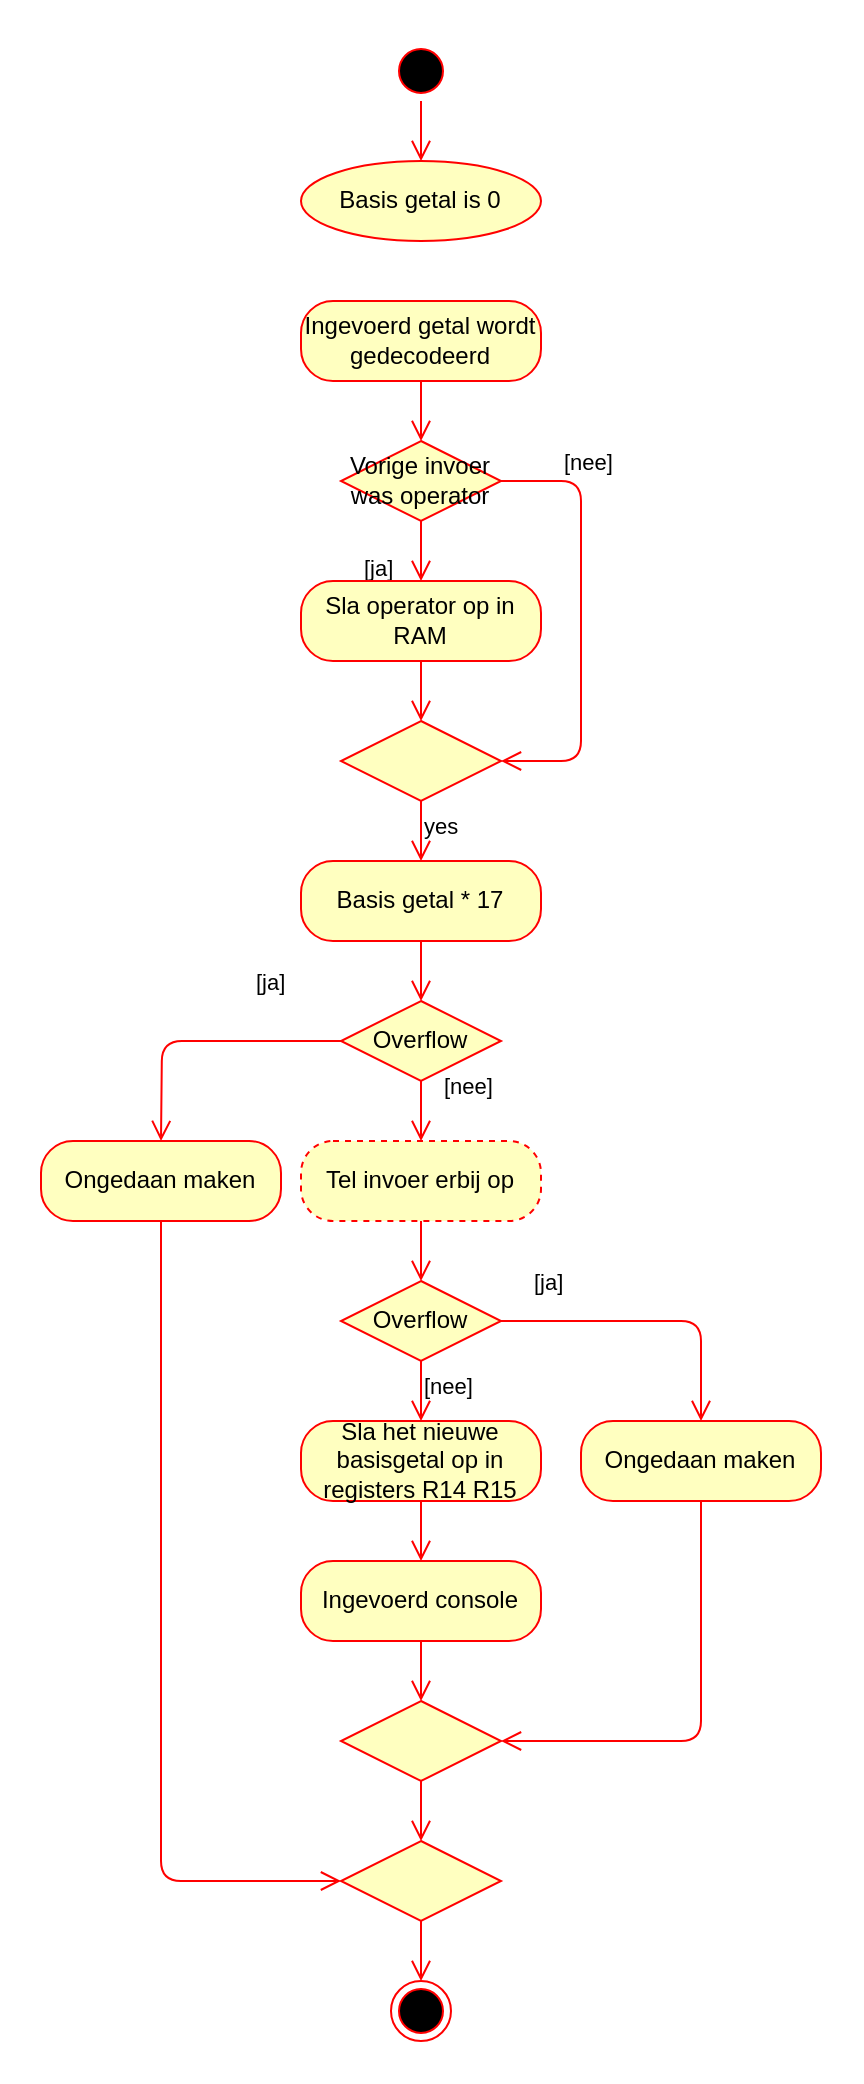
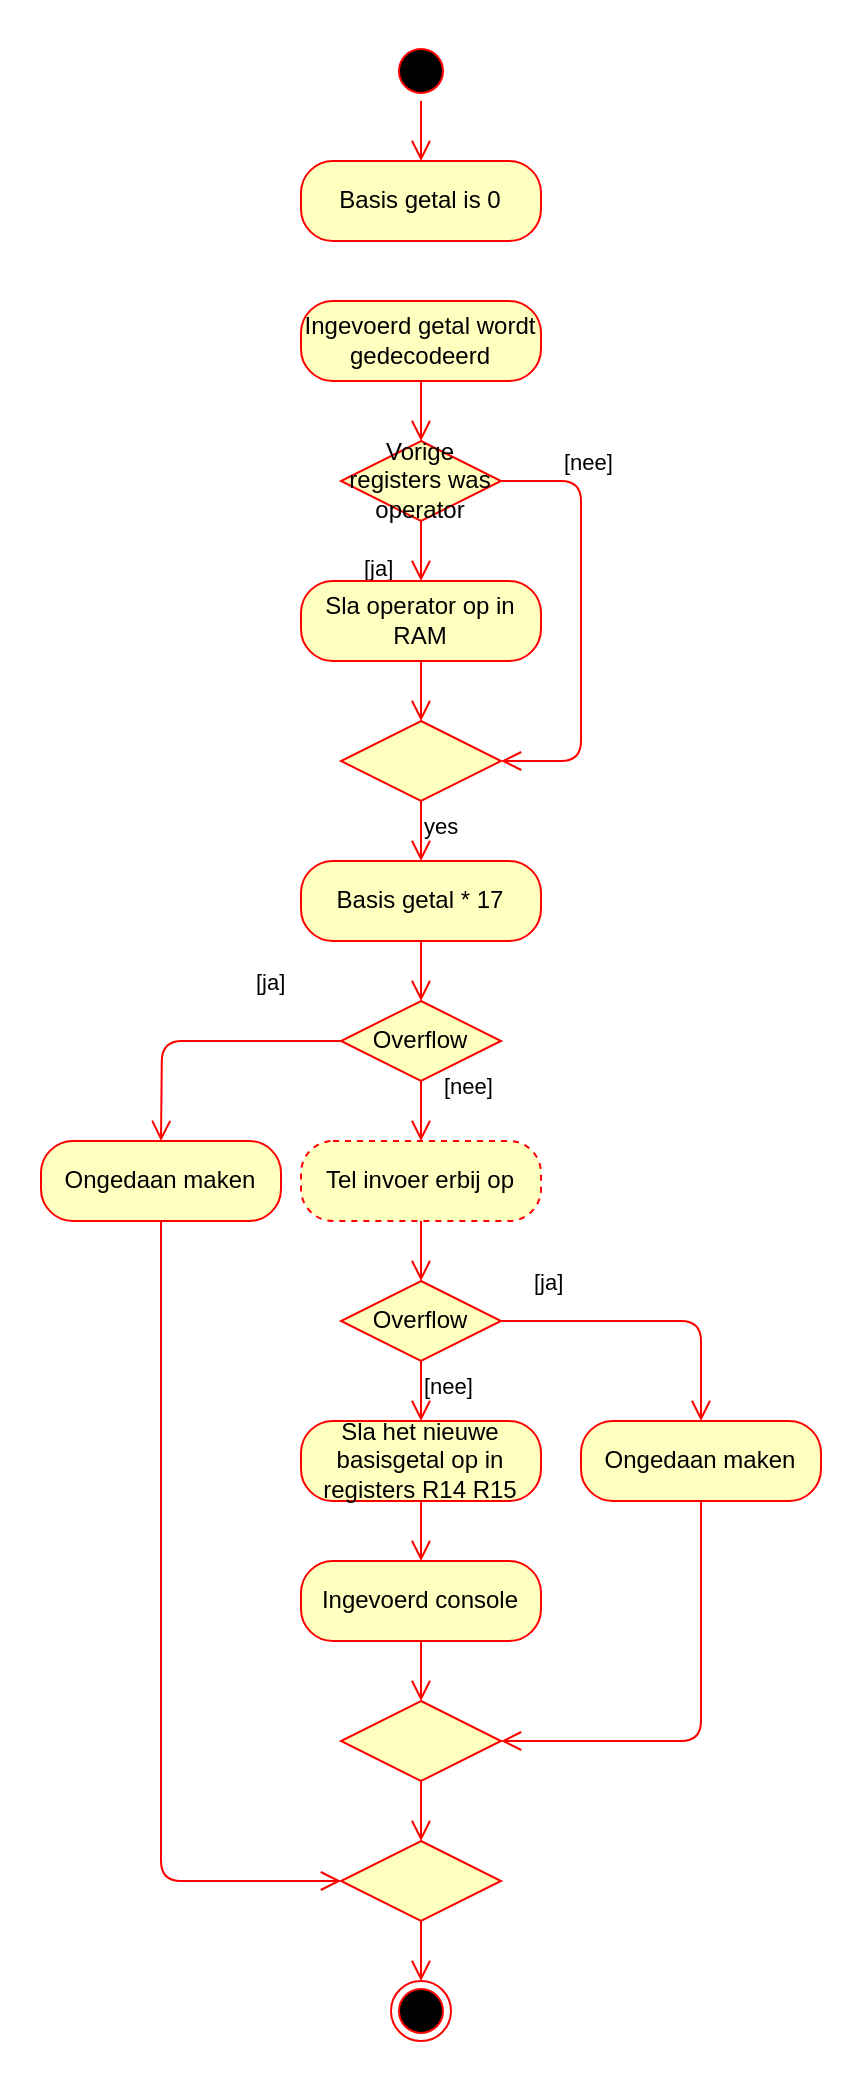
node "Basis getal is 0": shape ellipse -> rounded rectangle
node "Vorige invoer was operator": label "Vorige invoer was operator" -> "Vorige registers was operator"
